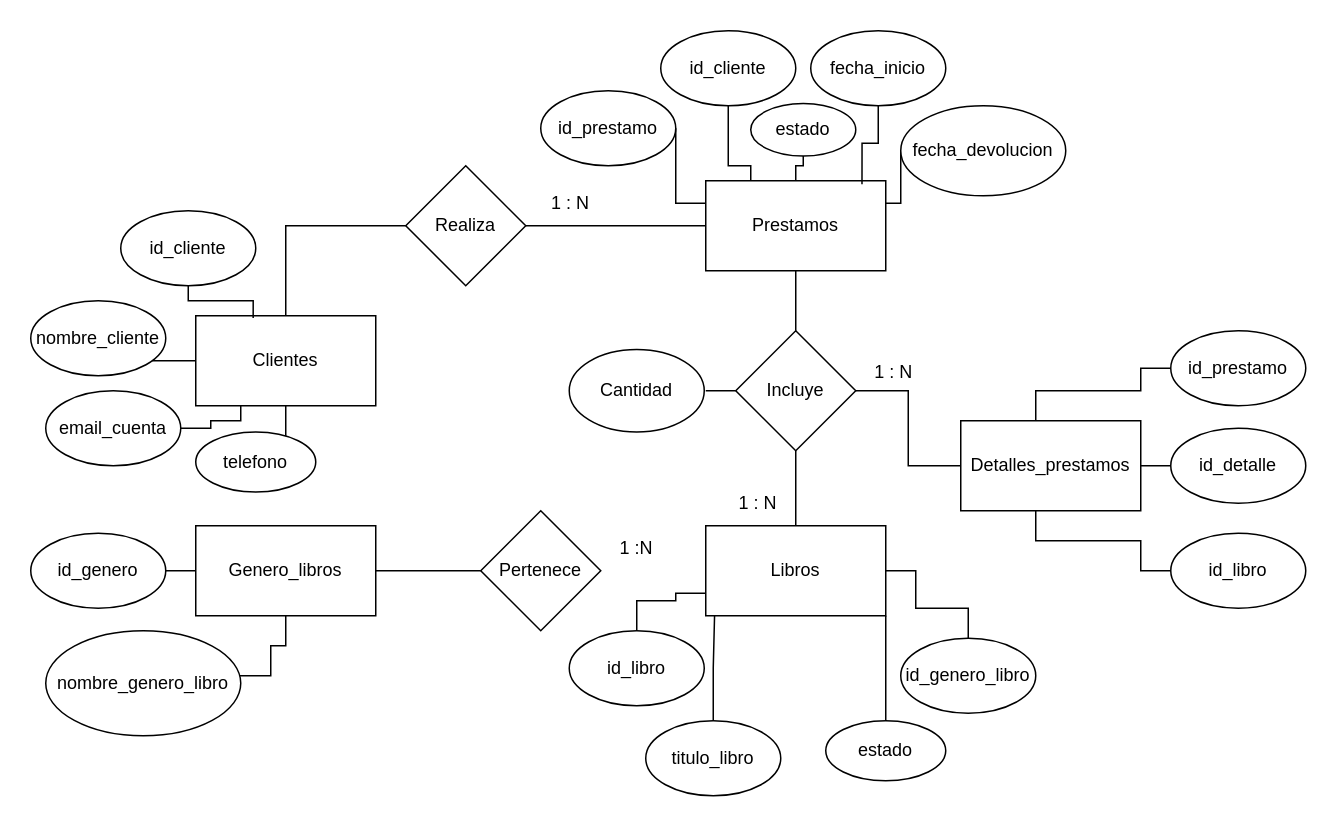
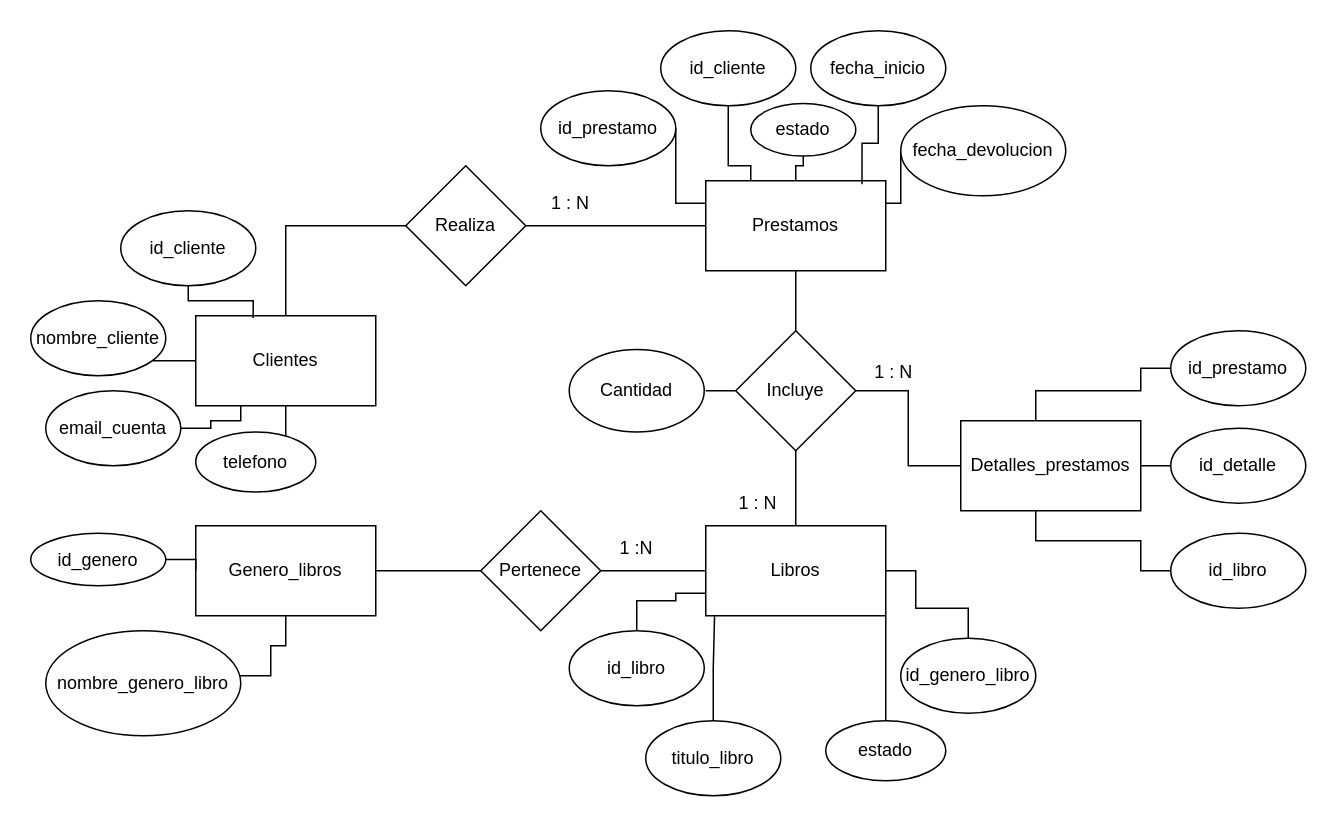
node "id_genero": size 135x75 -> 135x53
edge "Pertenece" -- "Libros": added
